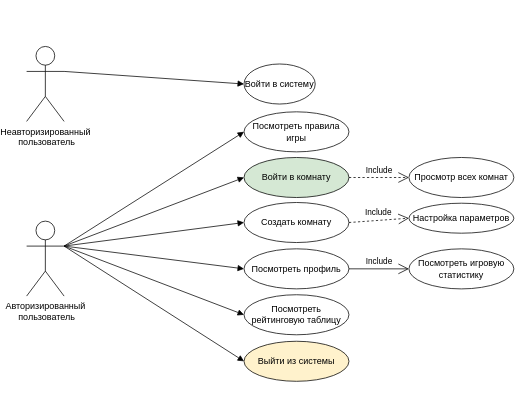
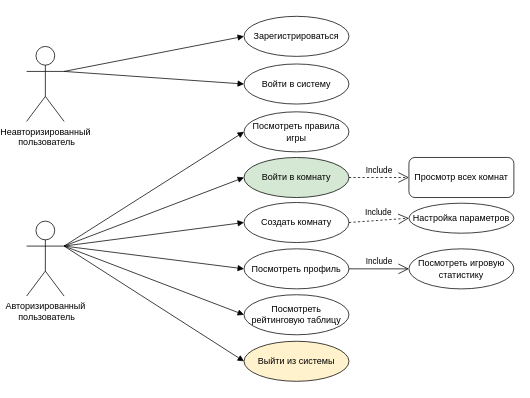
node "Зарегистрироваться": added
edge "Неавторизированный пользователь" -> "Зарегистрироваться": added
node "Войти в систему": size 71x40 -> 105x40
node "Просмотр всех комнат": shape ellipse -> rounded rectangle
